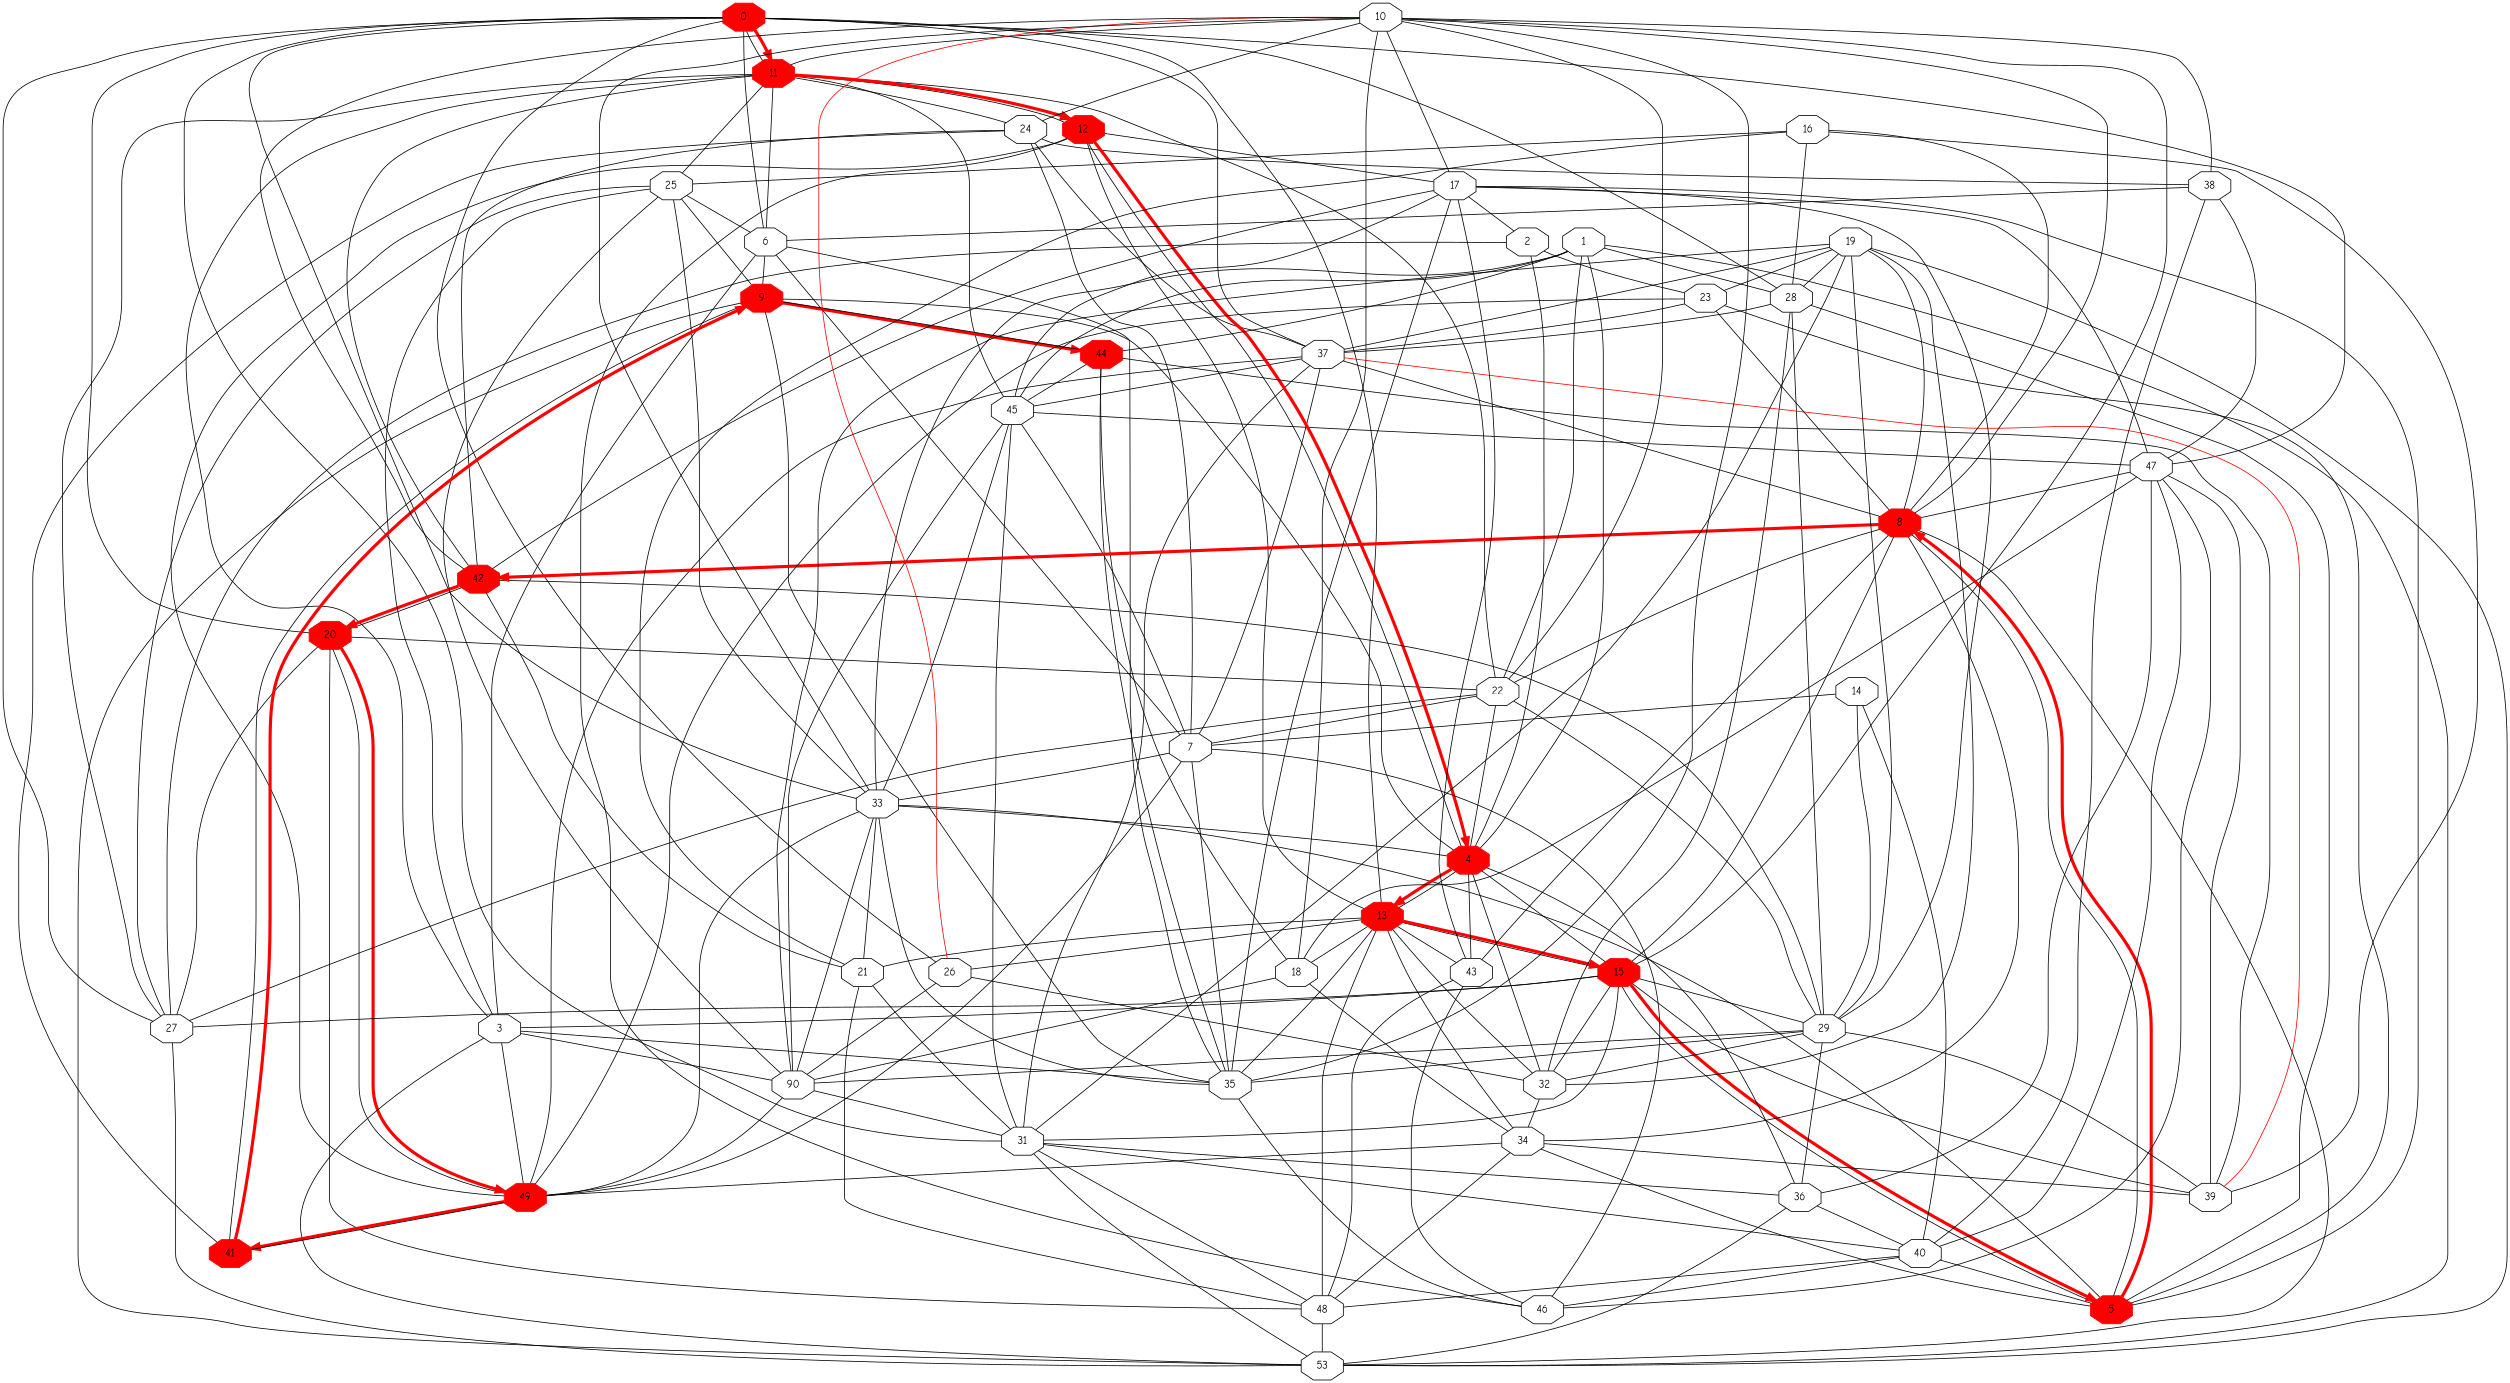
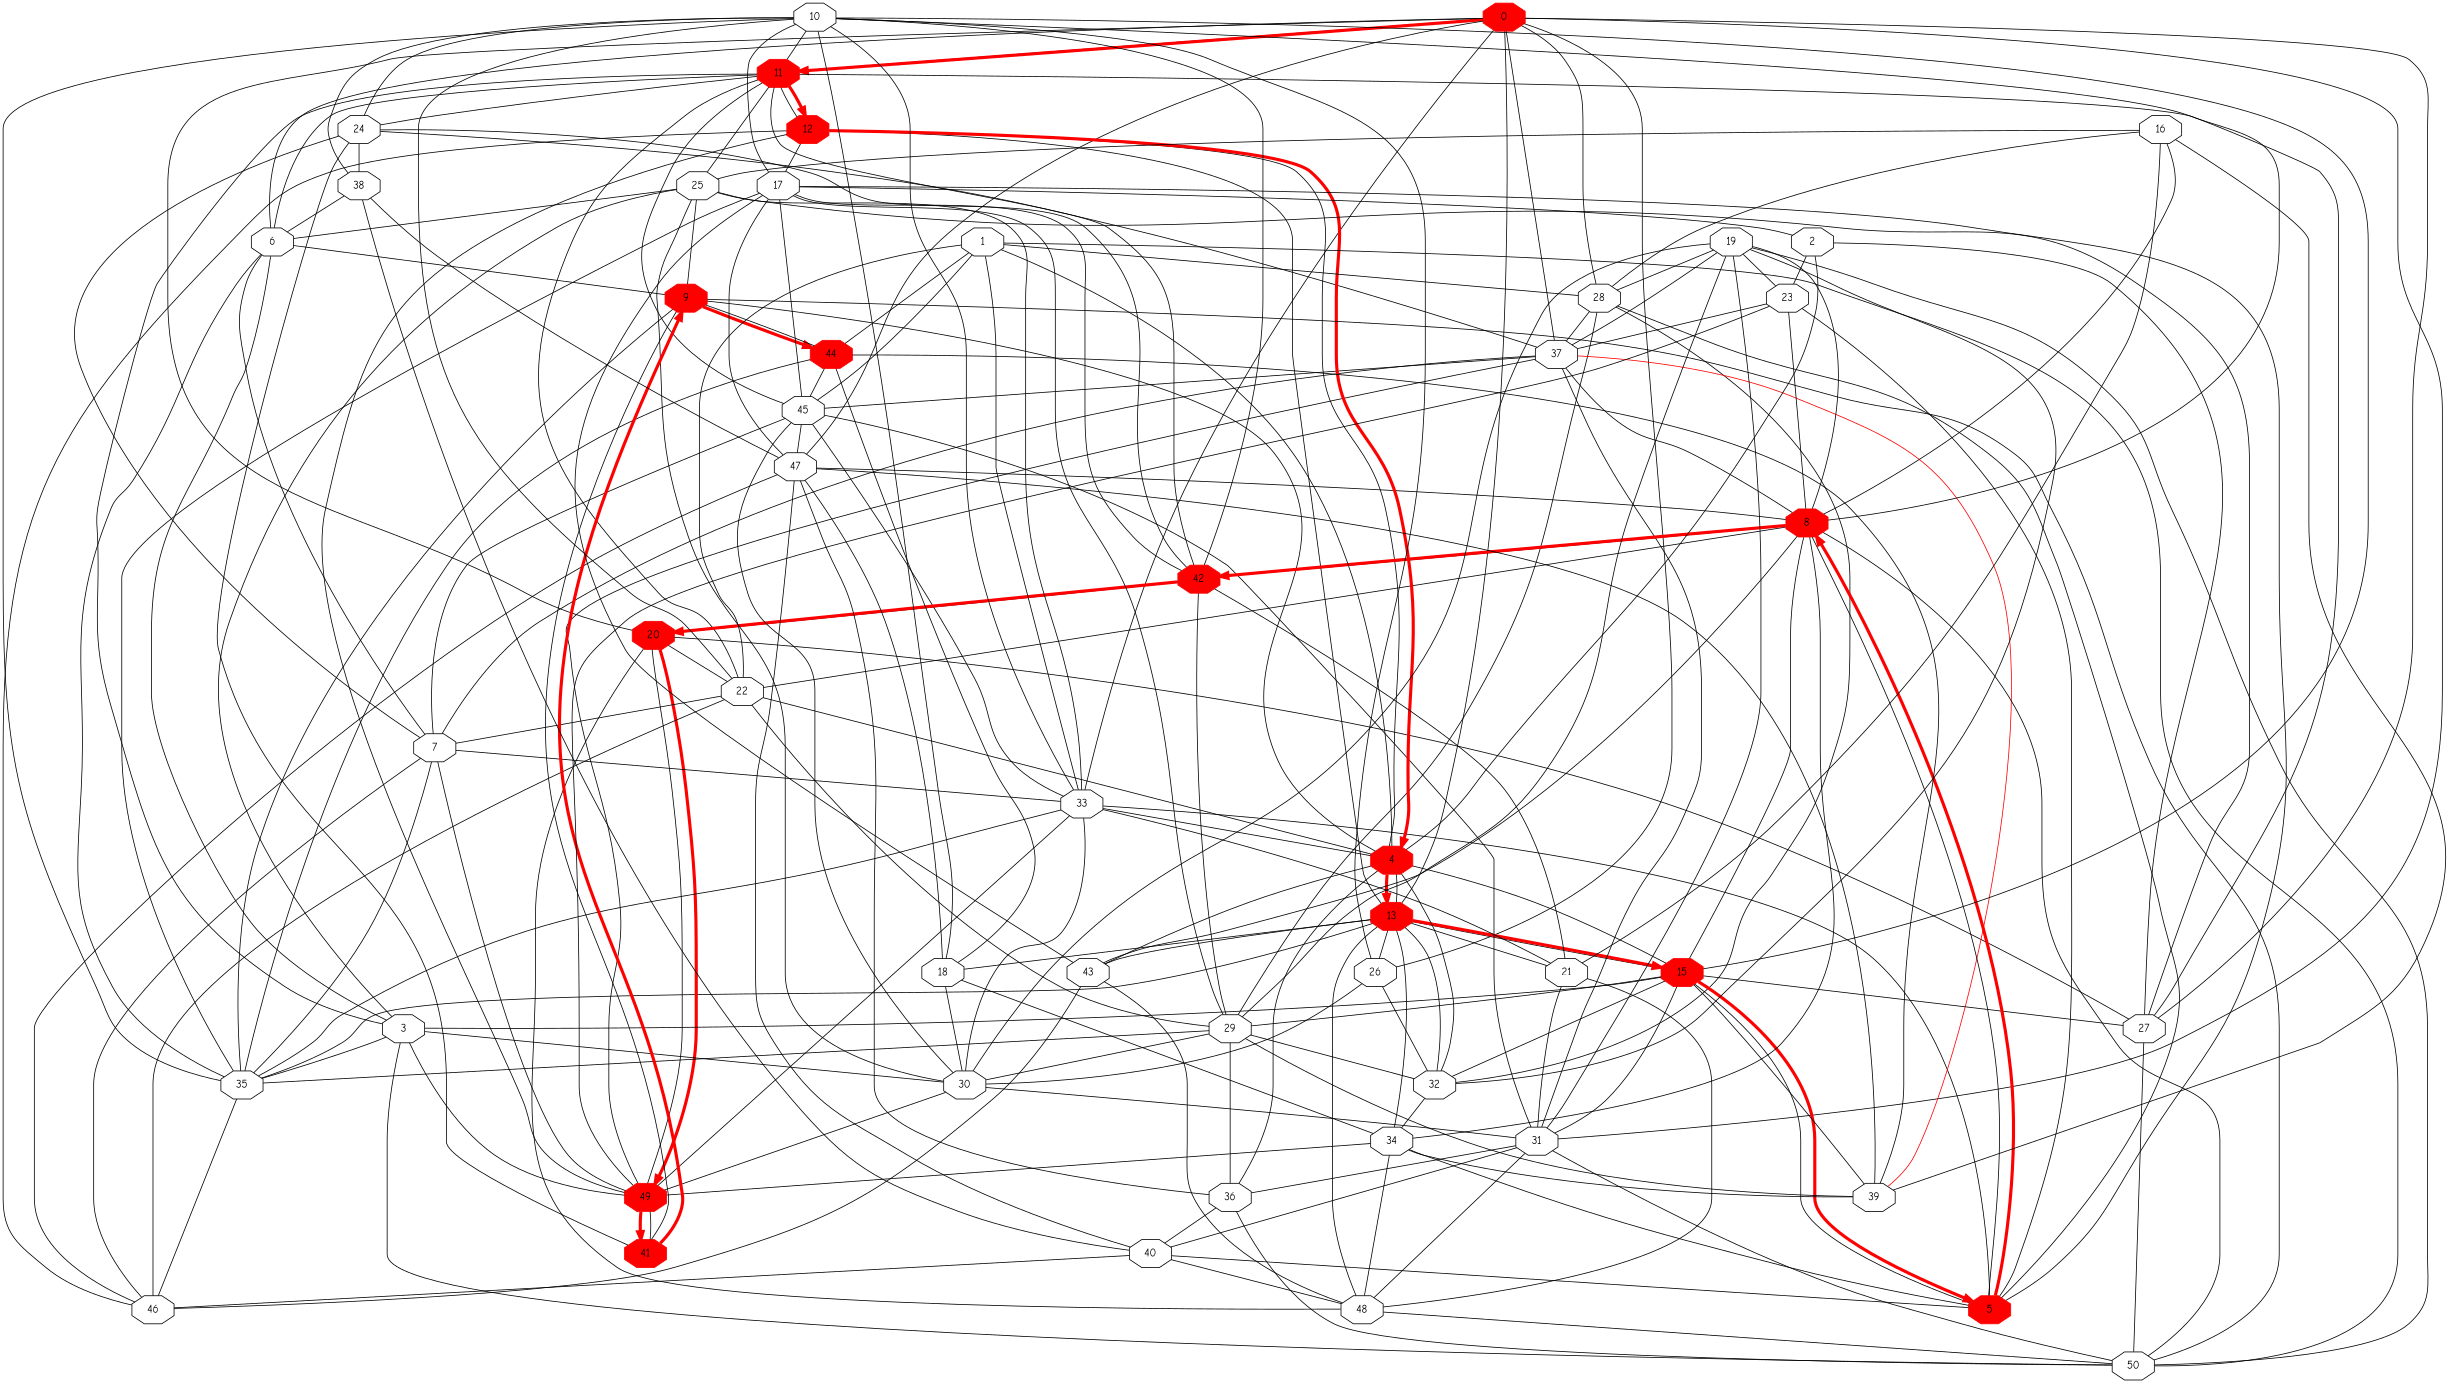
edge "10" -- "26": color red -> black
node "14": removed
edge "22" -- "27": now "22" -- "46"
node "90": label "90" -> "30"
node "53": label "53" -> "50"
